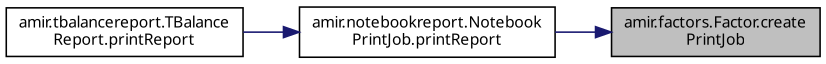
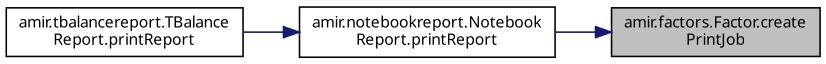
node "amir.notebookreport.Notebook PrintJob.printReport": label "amir.notebookreport.Notebook PrintJob.printReport" -> "amir.notebookreport.Notebook Report.printReport"
